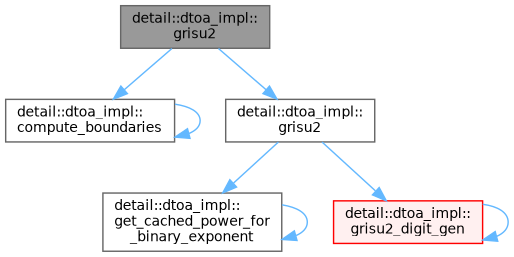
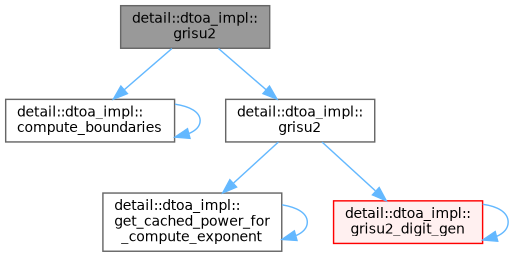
node "detail::dtoa_impl:: get_cached_power_for _binary_exponent": label "detail::dtoa_impl:: get_cached_power_for _binary_exponent" -> "detail::dtoa_impl:: get_cached_power_for _compute_exponent"
